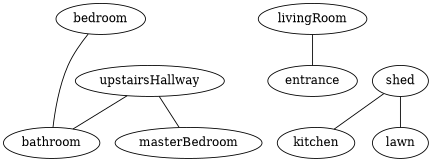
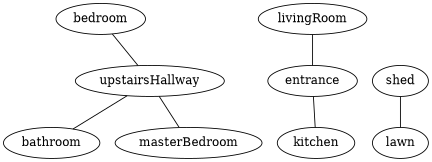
edge "bedroom" -- "bathroom": now "bedroom" -- "upstairsHallway"
edge "shed" -- "kitchen": now "entrance" -- "kitchen"
